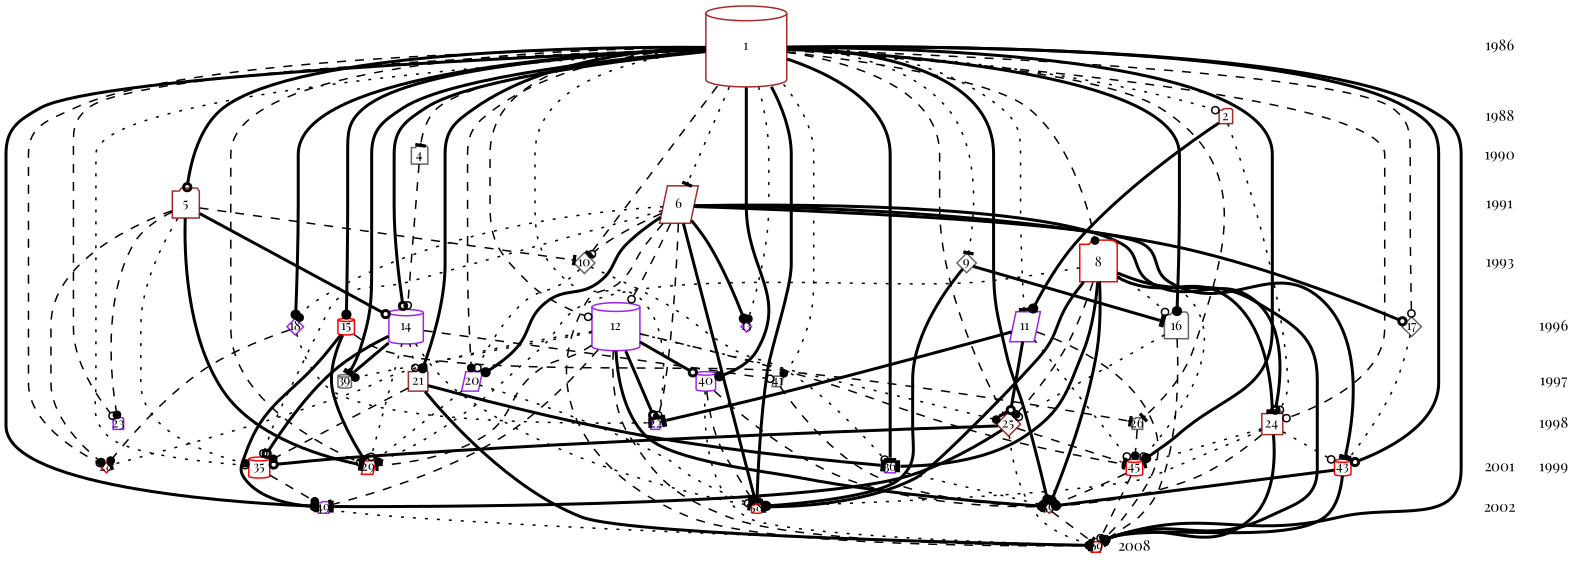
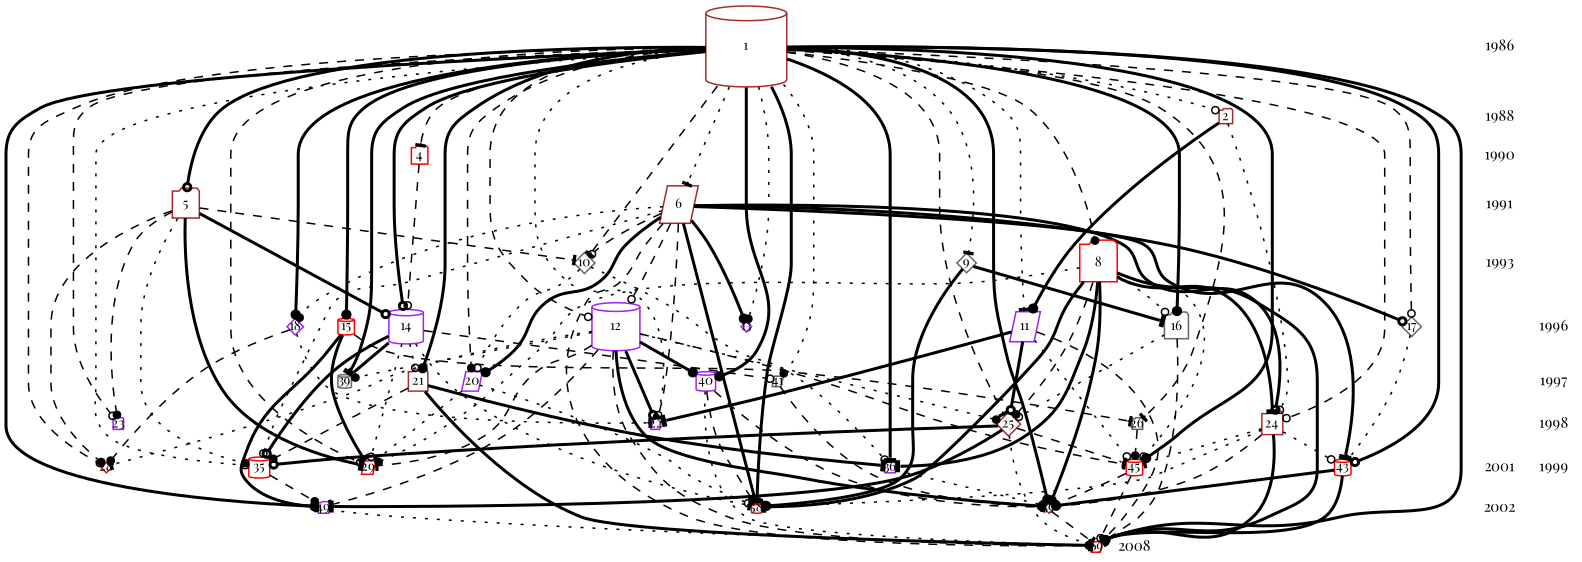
node "4": color gray40 -> red
edge "12" -> "40": arrowhead odot -> dot
